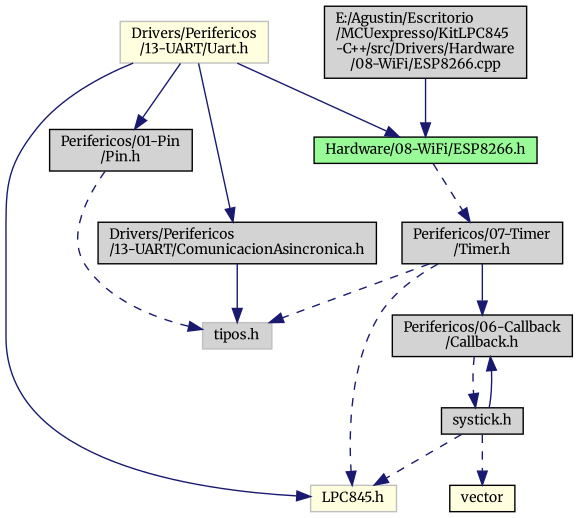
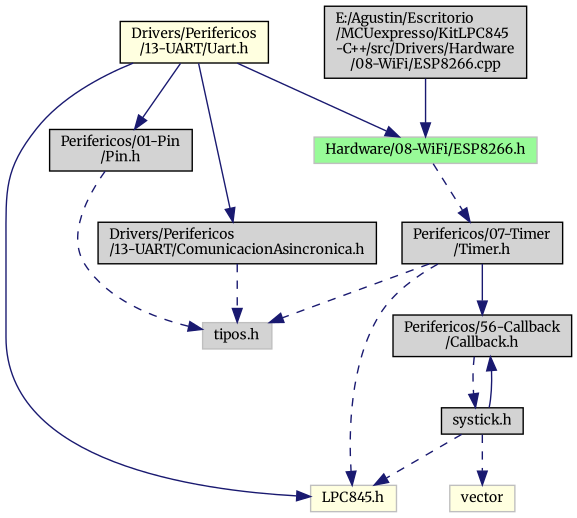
node "Drivers/Perifericos /13-UART/Uart.h": color grey75 -> black
node "Hardware/08-WiFi/ESP8266.h": color black -> grey75
edge "Drivers/Perifericos /13-UART/ComunicacionAsincronica.h" -> "tipos.h": style solid -> dashed
node "Perifericos/06-Callback /Callback.h": label "Perifericos/06-Callback /Callback.h" -> "Perifericos/56-Callback /Callback.h"
node "vector": color black -> grey75
